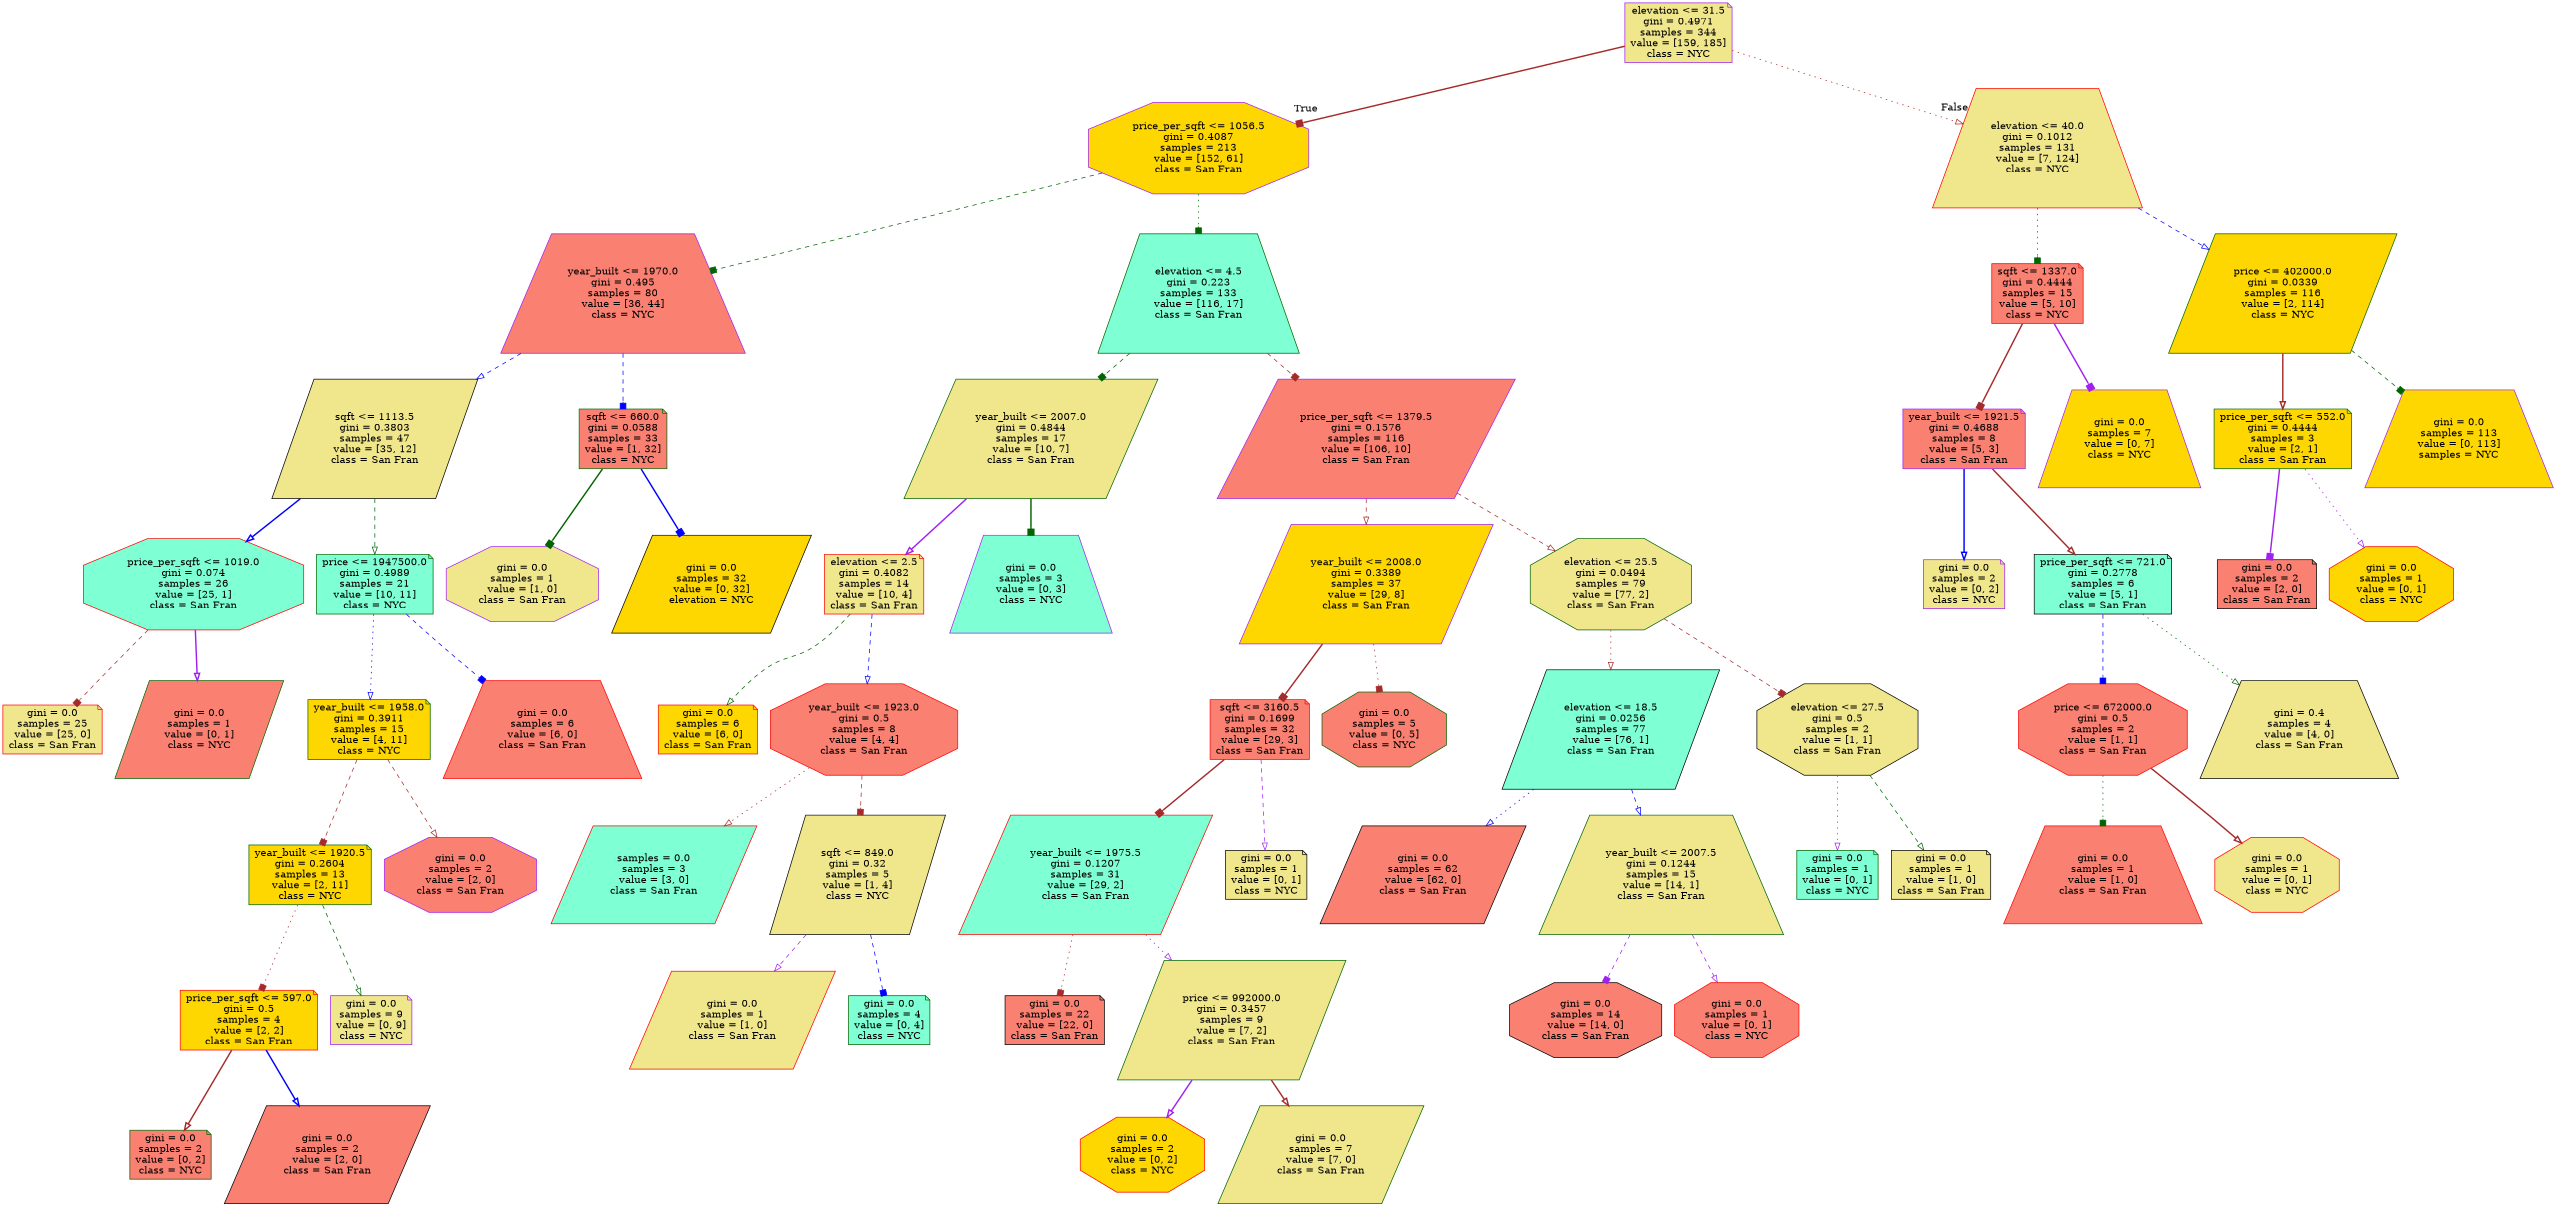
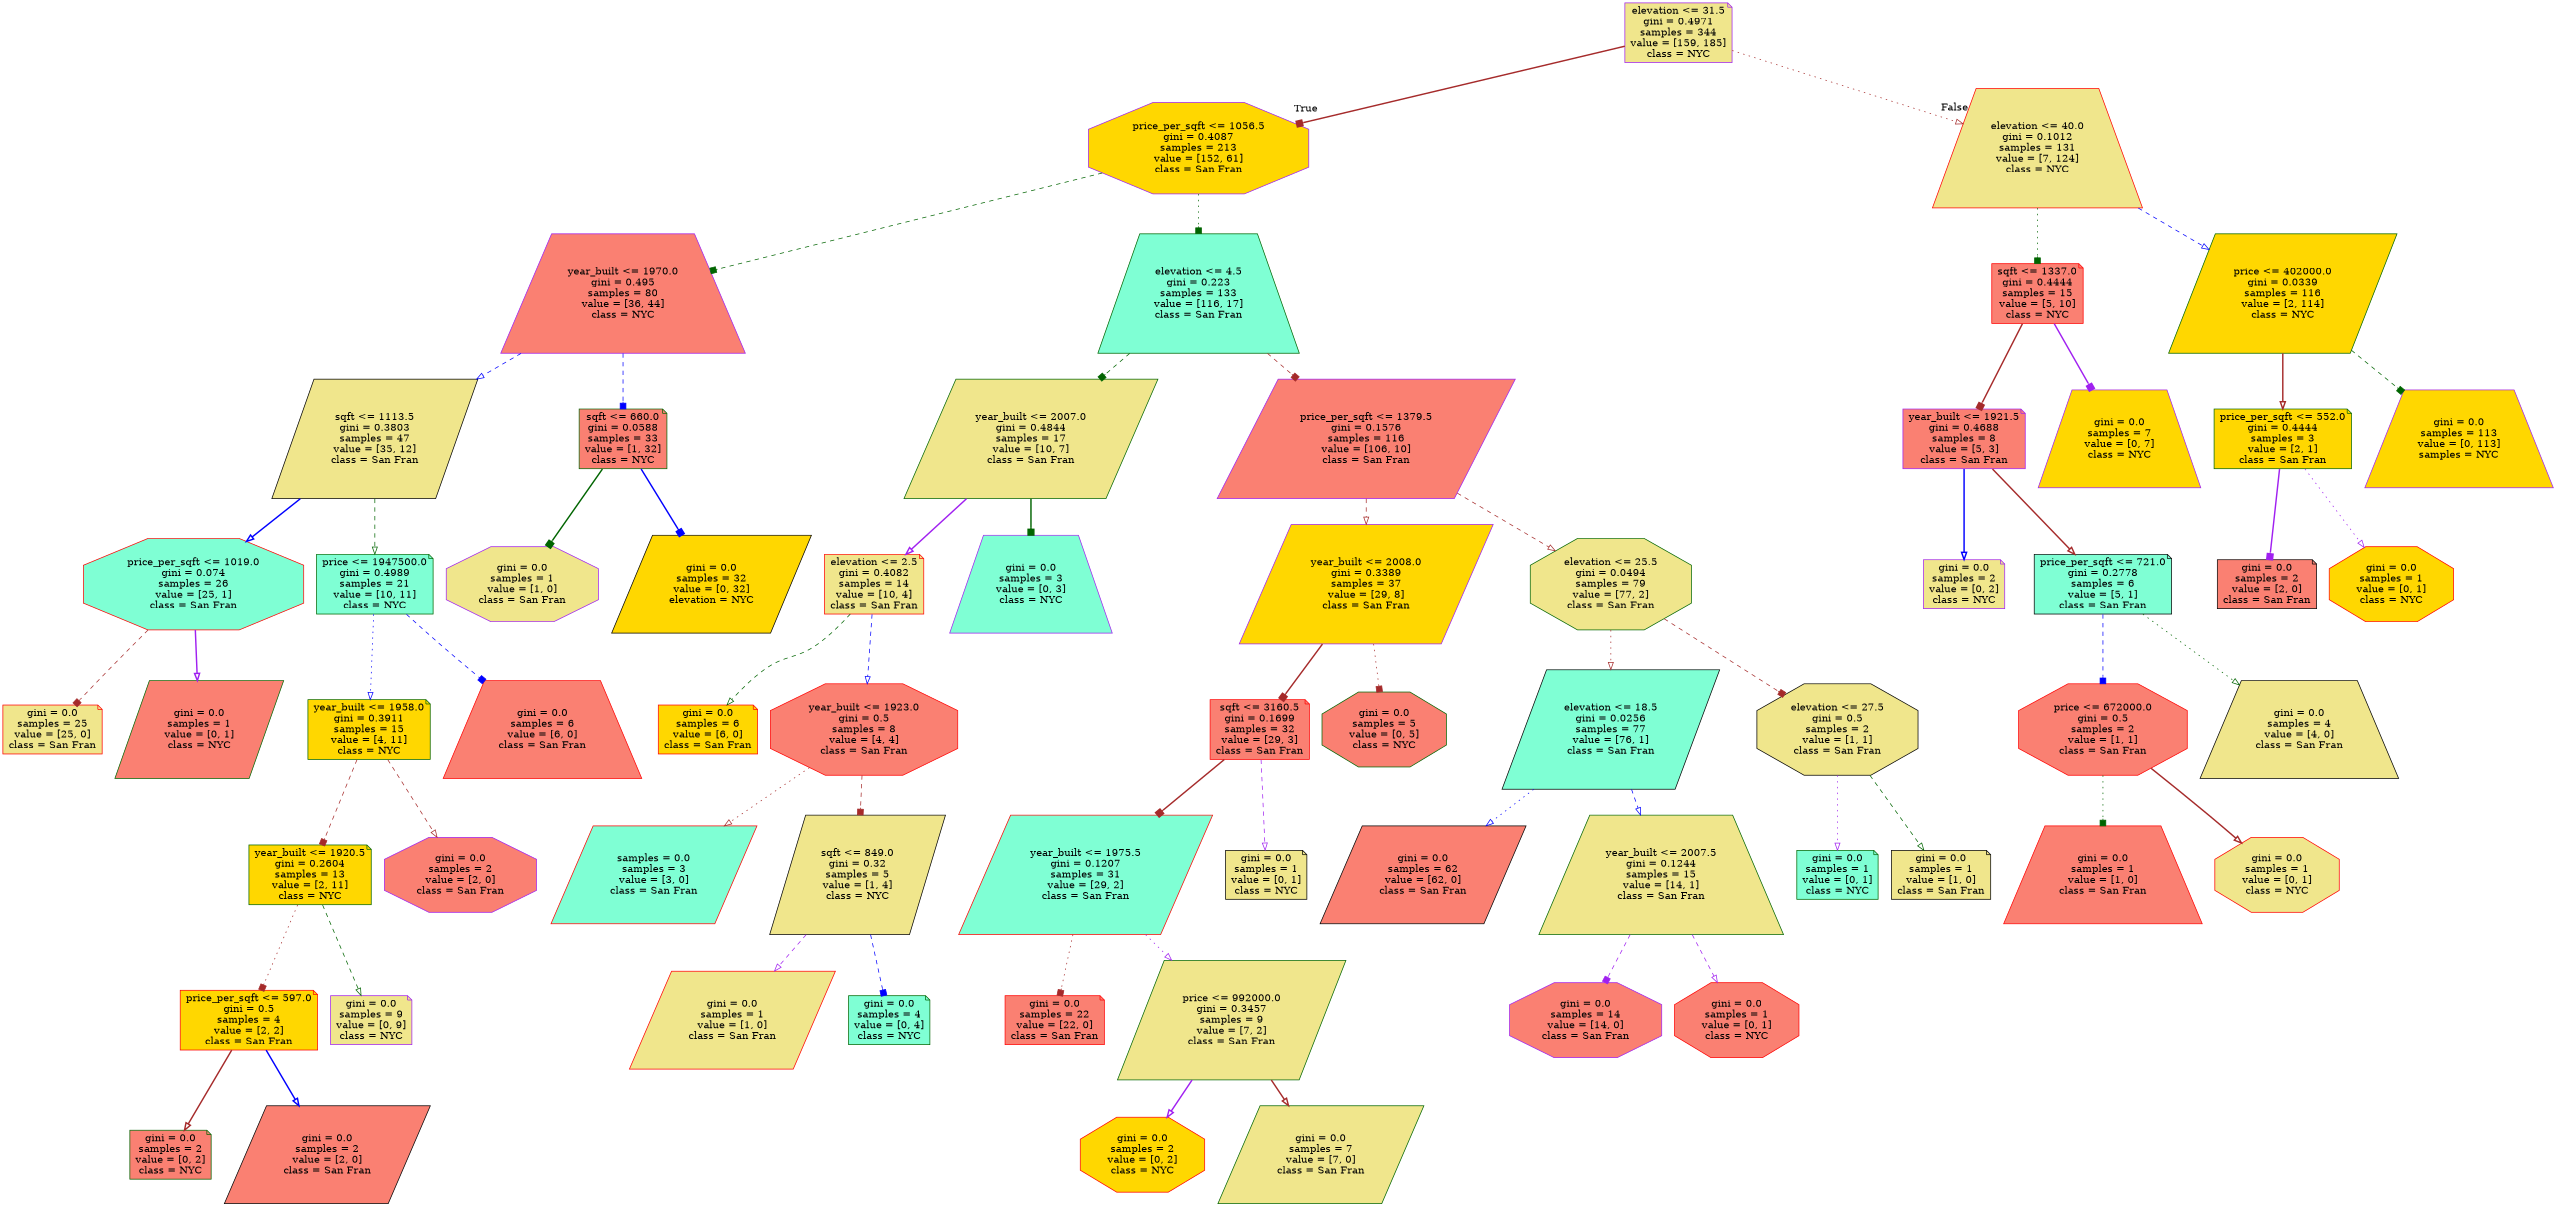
node "gini = 0.4 samples = 4 value = [4, 0] class = San Fran": label "gini = 0.4 samples = 4 value = [4, 0] class = San Fran" -> "gini = 0.0 samples = 4 value = [4, 0] class = San Fran"
node "gini = 0.0 samples = 22 value = [22, 0] class = San Fran": color black -> red
node "gini = 0.0 samples = 14 value = [14, 0] class = San Fran": color black -> purple
